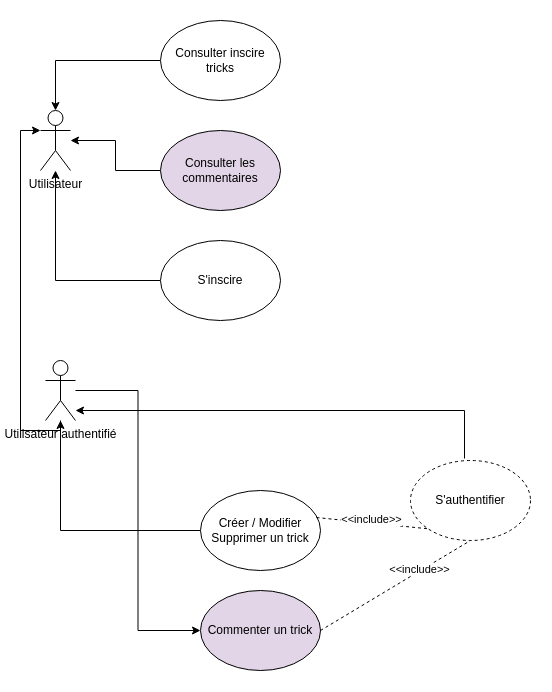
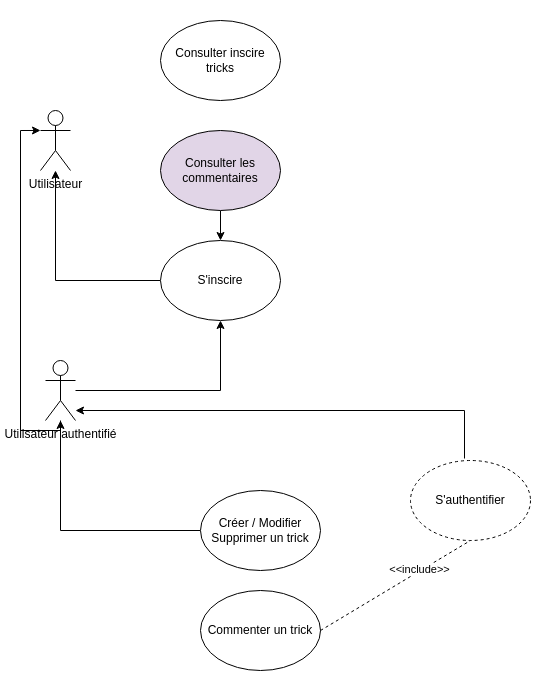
edge "Consulter inscire tricks" -> "Utilisateur": removed
edge "Consulter les commentaires" -> "Utilisateur": now "Consulter les commentaires" -> "S'inscire"
edge "S'authentifier" -- "Créer / Modifier Supprimer un trick": removed, label "<<include>>"
edge "Utilisateur authentifié" -> "Commenter un trick": now "Utilisateur authentifié" -> "S'inscire"
node "Commenter un trick": fillcolor #e1d5e7 -> #ffffff
